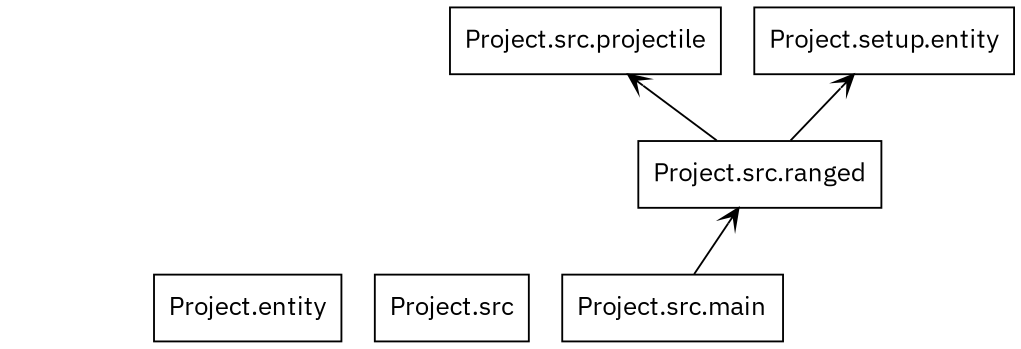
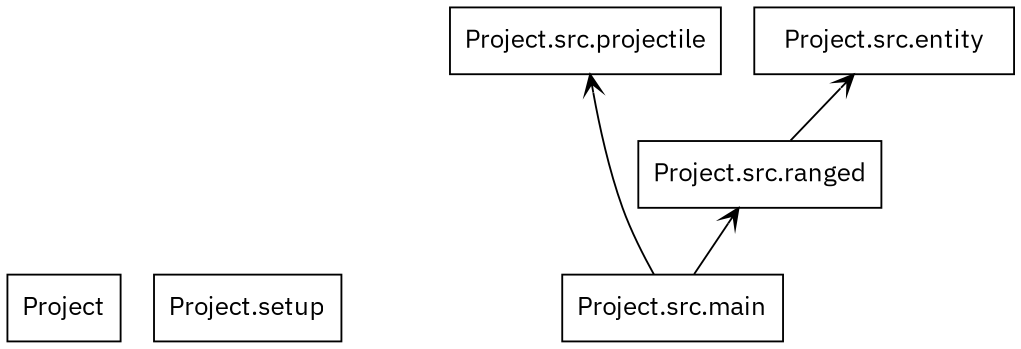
node "Project.setup.entity": label "Project.setup.entity" -> "Project.src.entity"
edge "Project.src.ranged" -> "Project.src.projectile": now "Project.src.main" -> "Project.src.projectile"
node "Project": added
node "Project.entity": label "Project.entity" -> "Project.setup"
node "Project.src": removed
